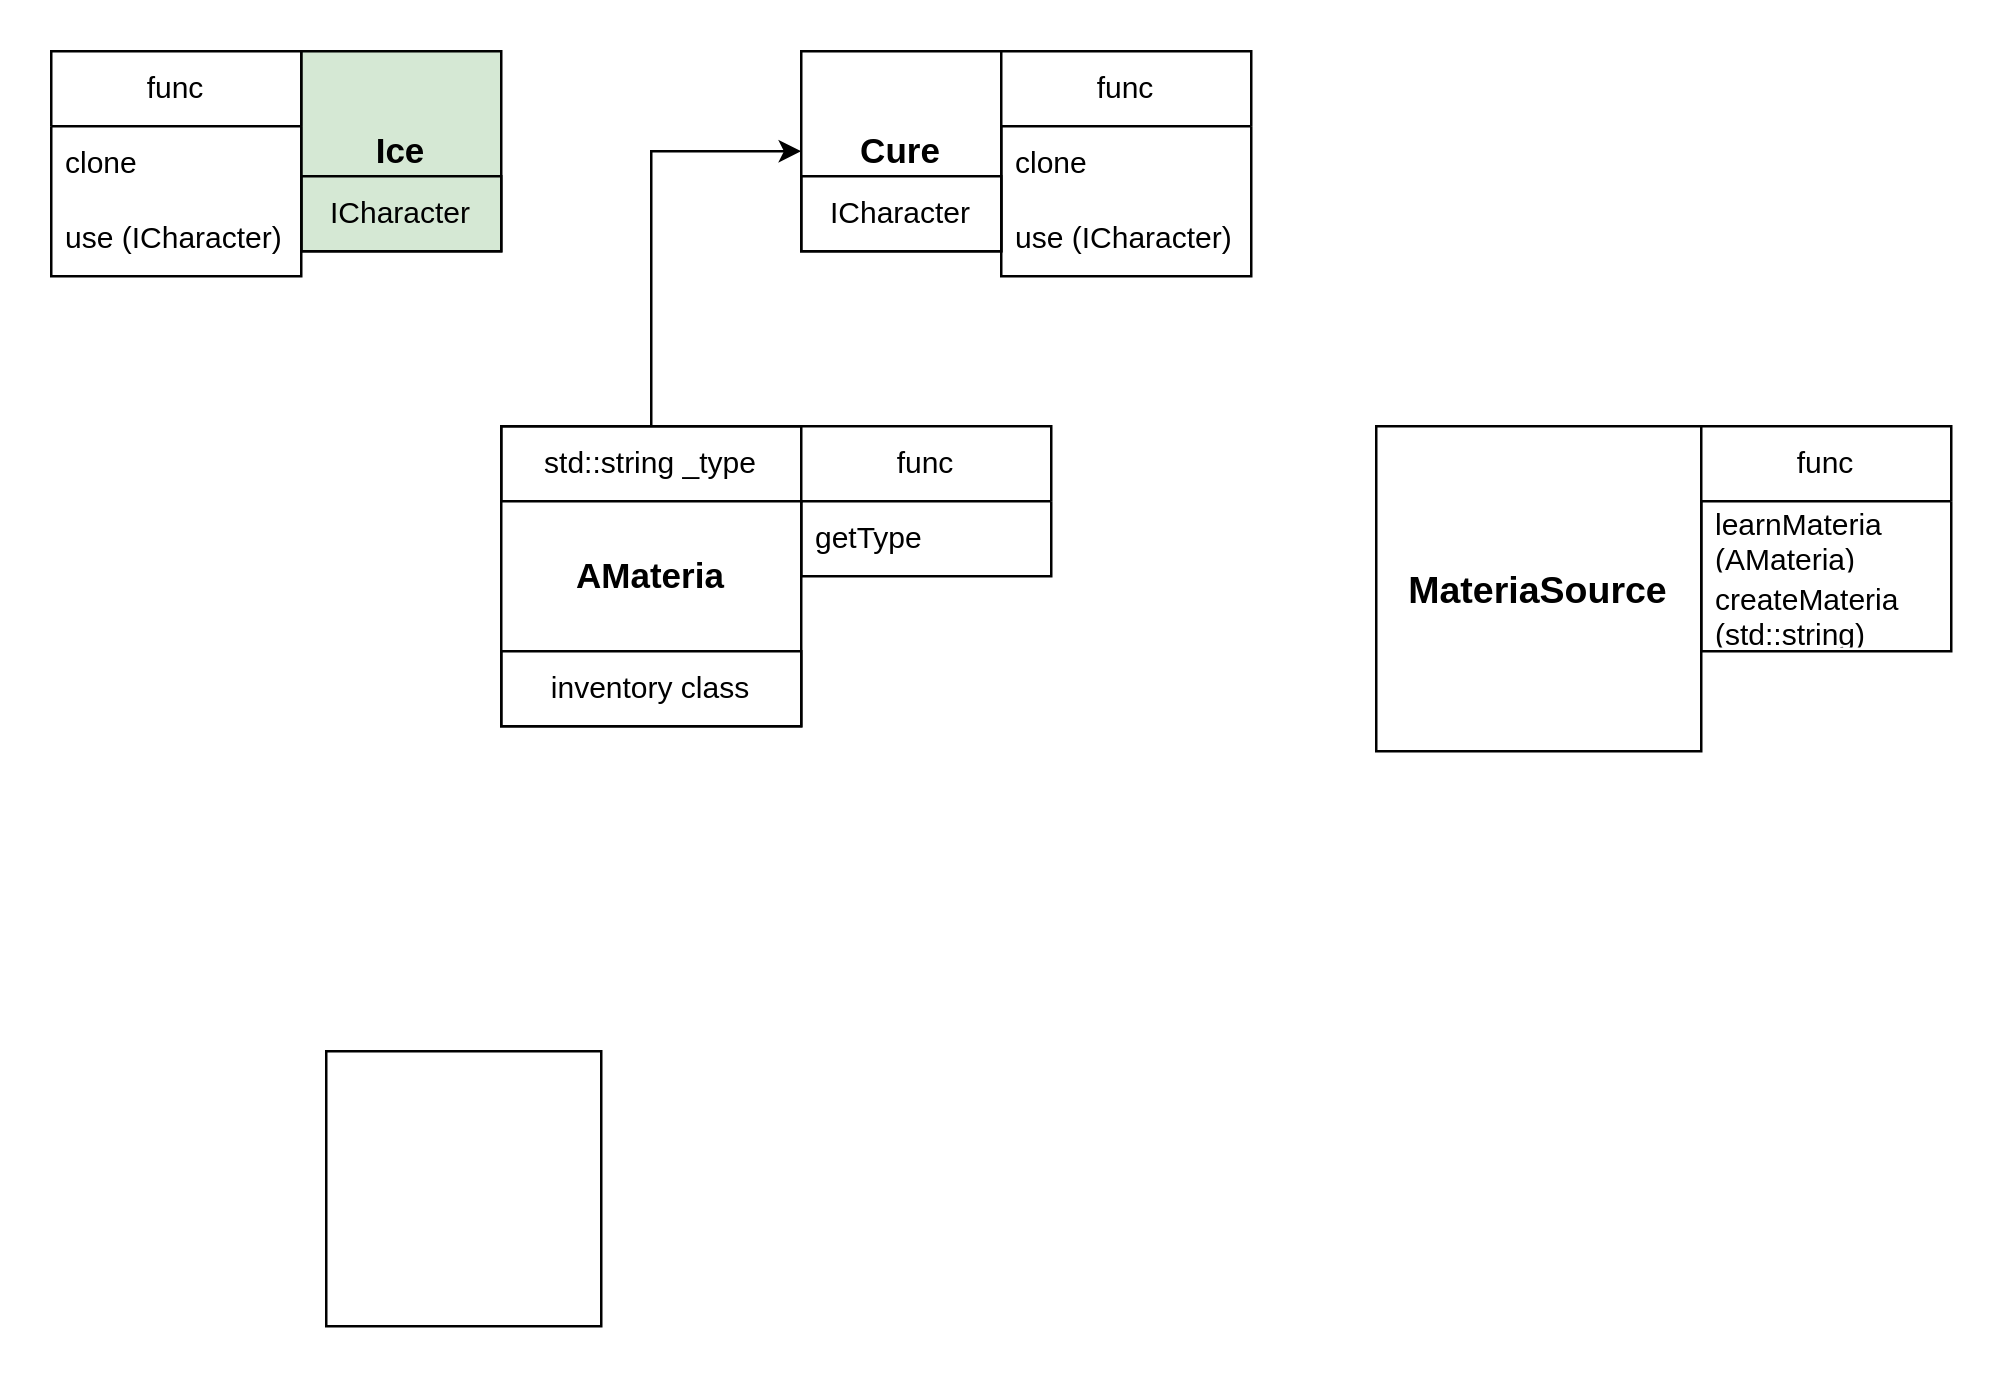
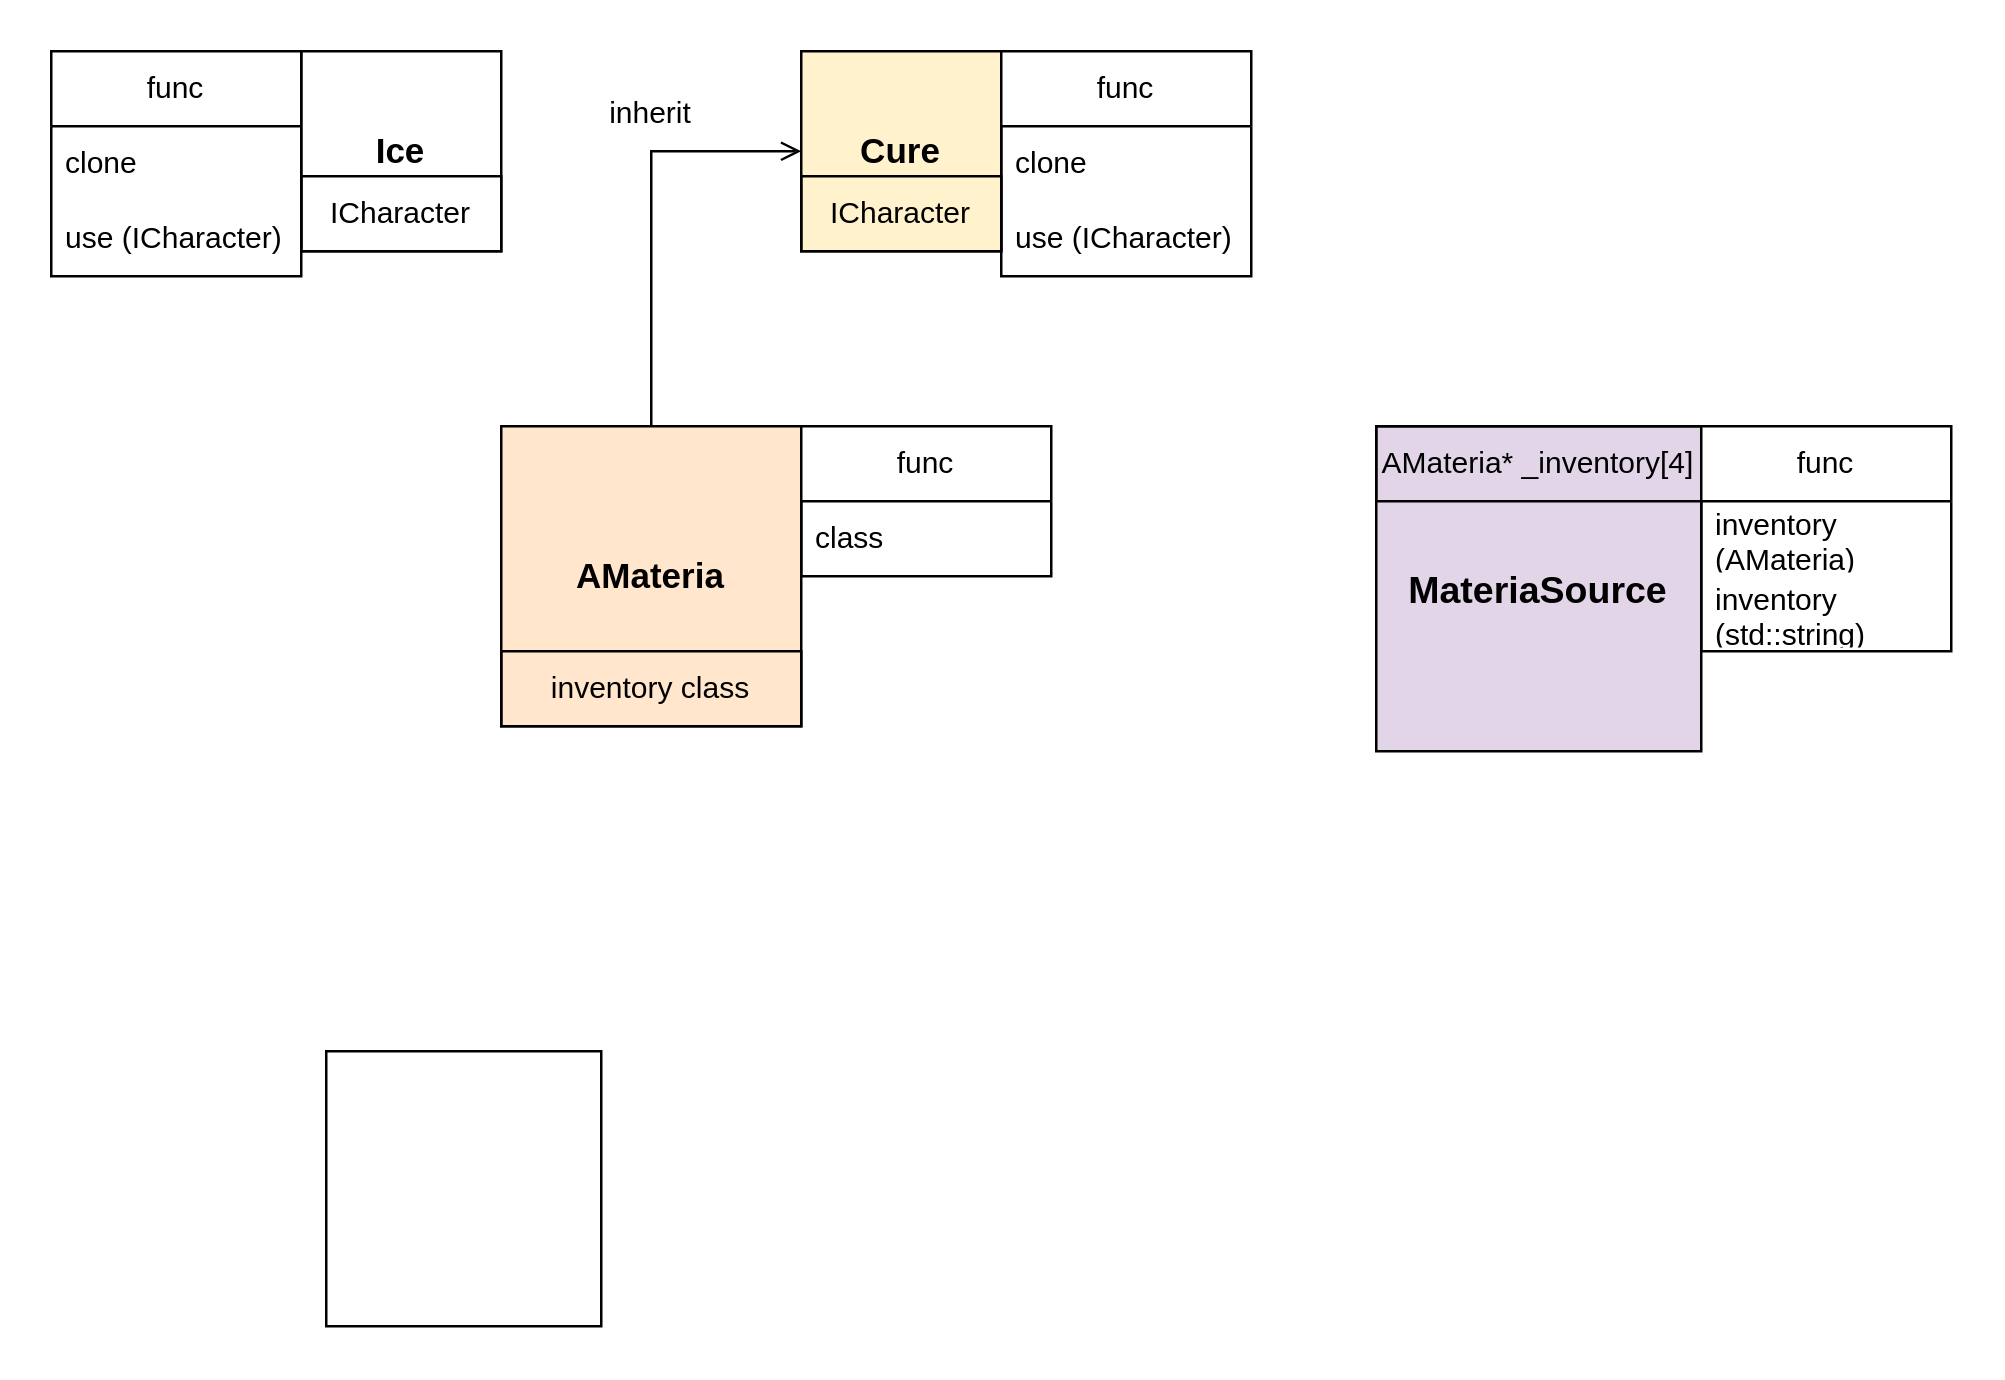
node "inherit": added
node "Ice": fillcolor #d5e8d4 -> #ffffff
edge "AMateria" -> "Cure": arrowhead classic -> open
node "Cure": fillcolor #ffffff -> #fff2cc
node "std::string _type": removed
node "AMateria* _inventory[4]": added
node "getType": label "getType" -> "class"
node "learnMateria (AMateria)": label "learnMateria (AMateria)" -> "inventory (AMateria)"
node "AMateria": fillcolor #ffffff -> #ffe6cc
node "MateriaSource": fillcolor #ffffff -> #e1d5e7
node "createMateria (std::string)": label "createMateria (std::string)" -> "inventory (std::string)"
